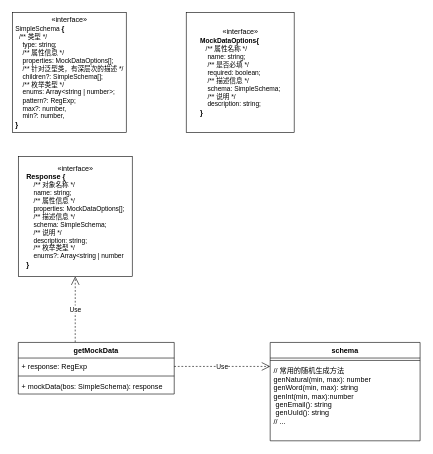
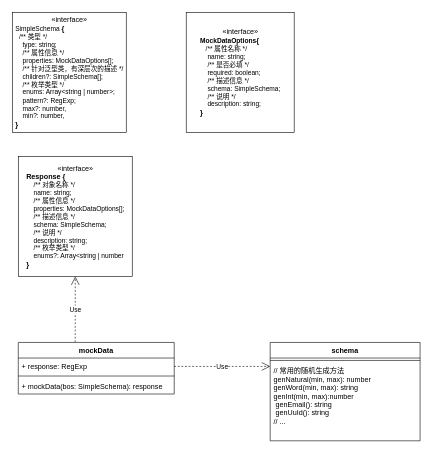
node "getMockData": label "getMockData" -> "mockData"
